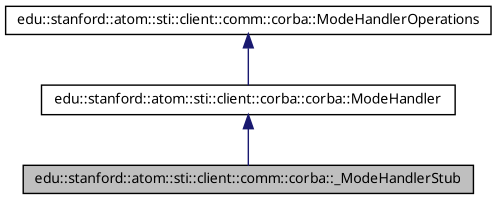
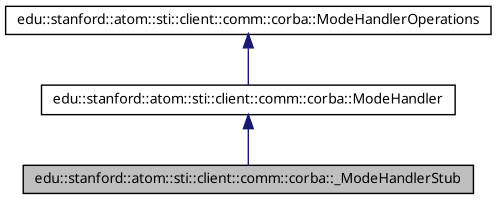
node "edu::stanford::atom::sti::client::corba::corba::ModeHandler": label "edu::stanford::atom::sti::client::corba::corba::ModeHandler" -> "edu::stanford::atom::sti::client::comm::corba::ModeHandler"
